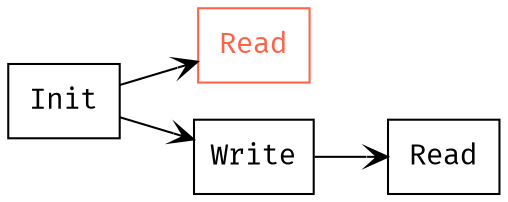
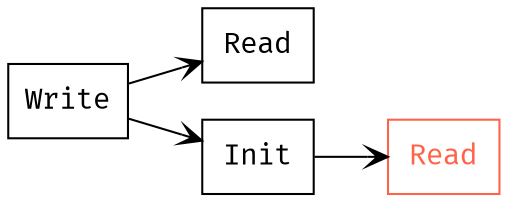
edge "Init" -> "Write": reversed
